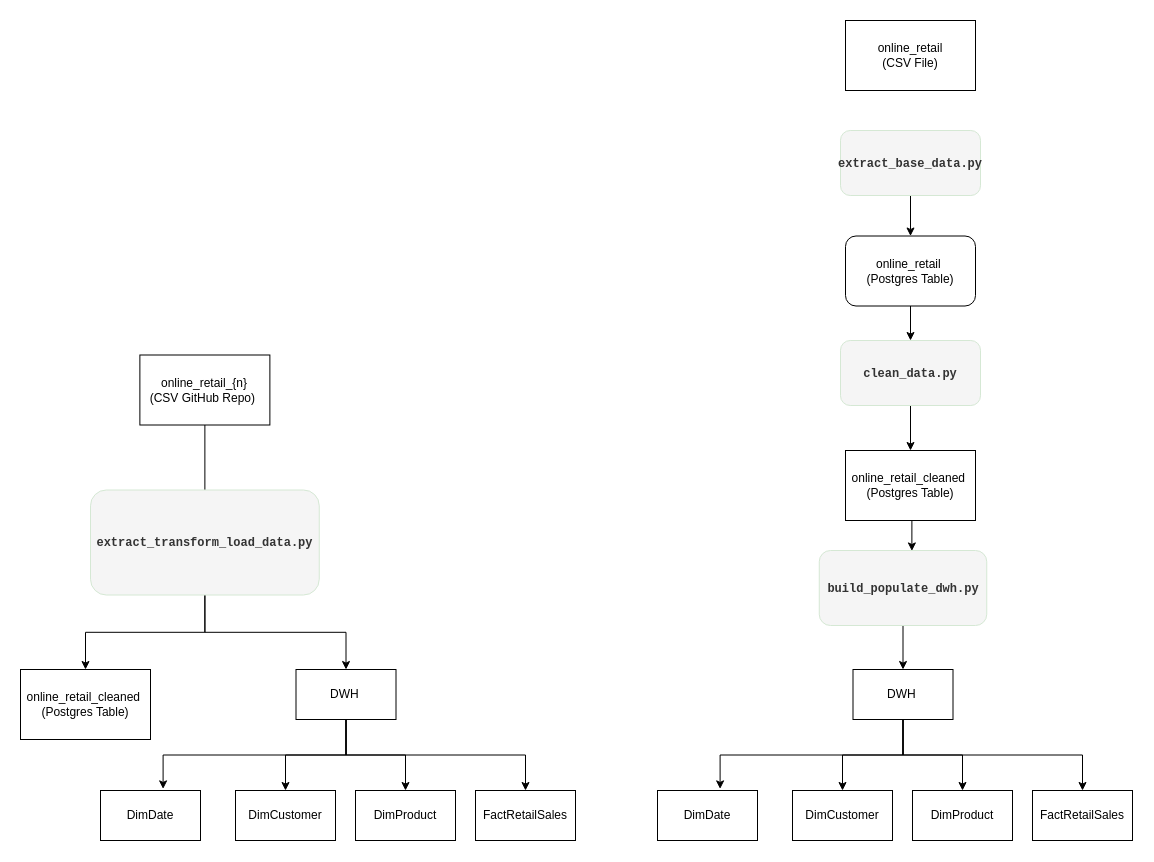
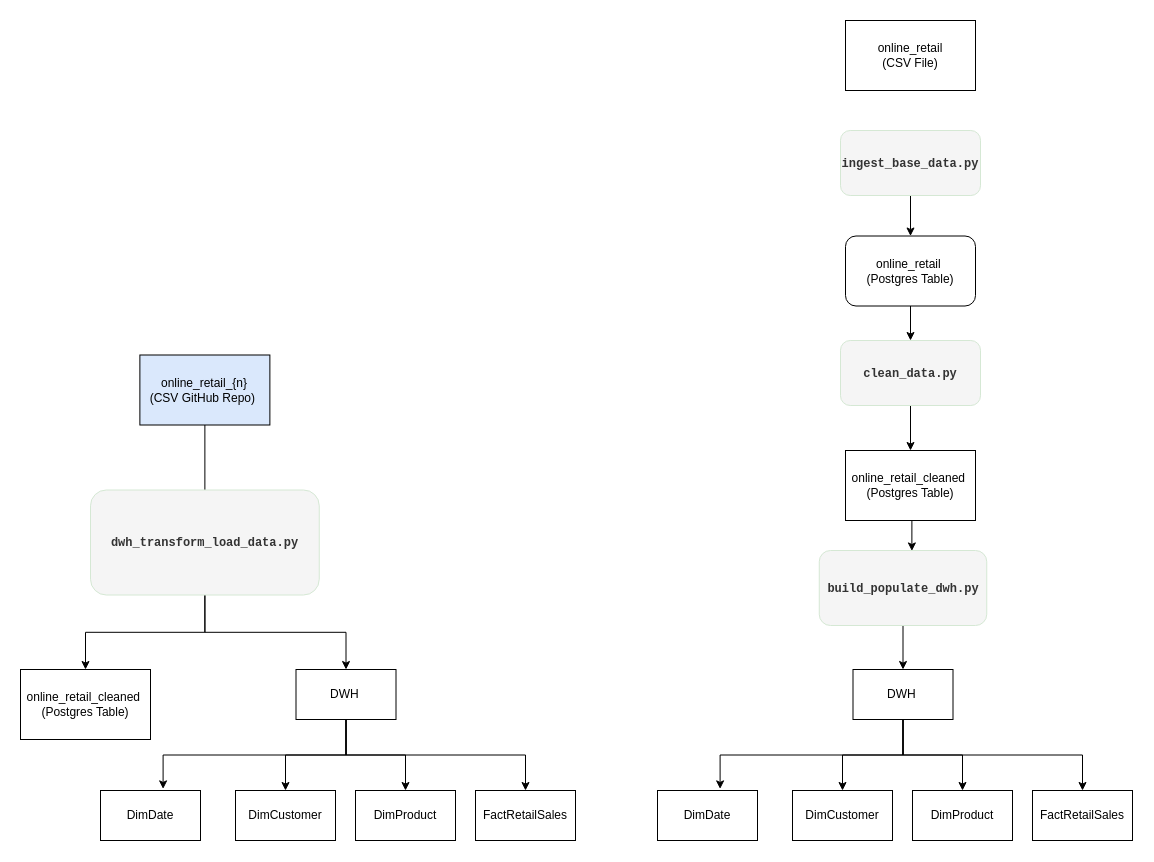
node "extract_base_data.py": label "extract_base_data.py" -> "ingest_base_data.py"
node "online_retail_{n} (CSV GitHub Repo)": fillcolor #ffffff -> #dae8fc
node "extract_transform_load_data.py": label "extract_transform_load_data.py" -> "dwh_transform_load_data.py"
